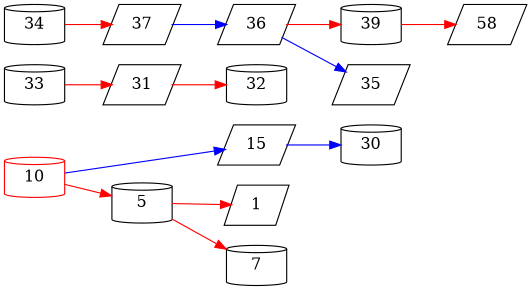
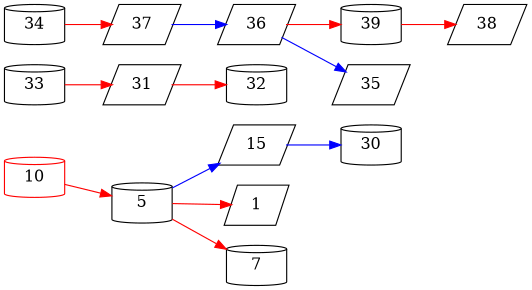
node "58": label "58" -> "38"
edge "10" -> "15": now "5" -> "15"
